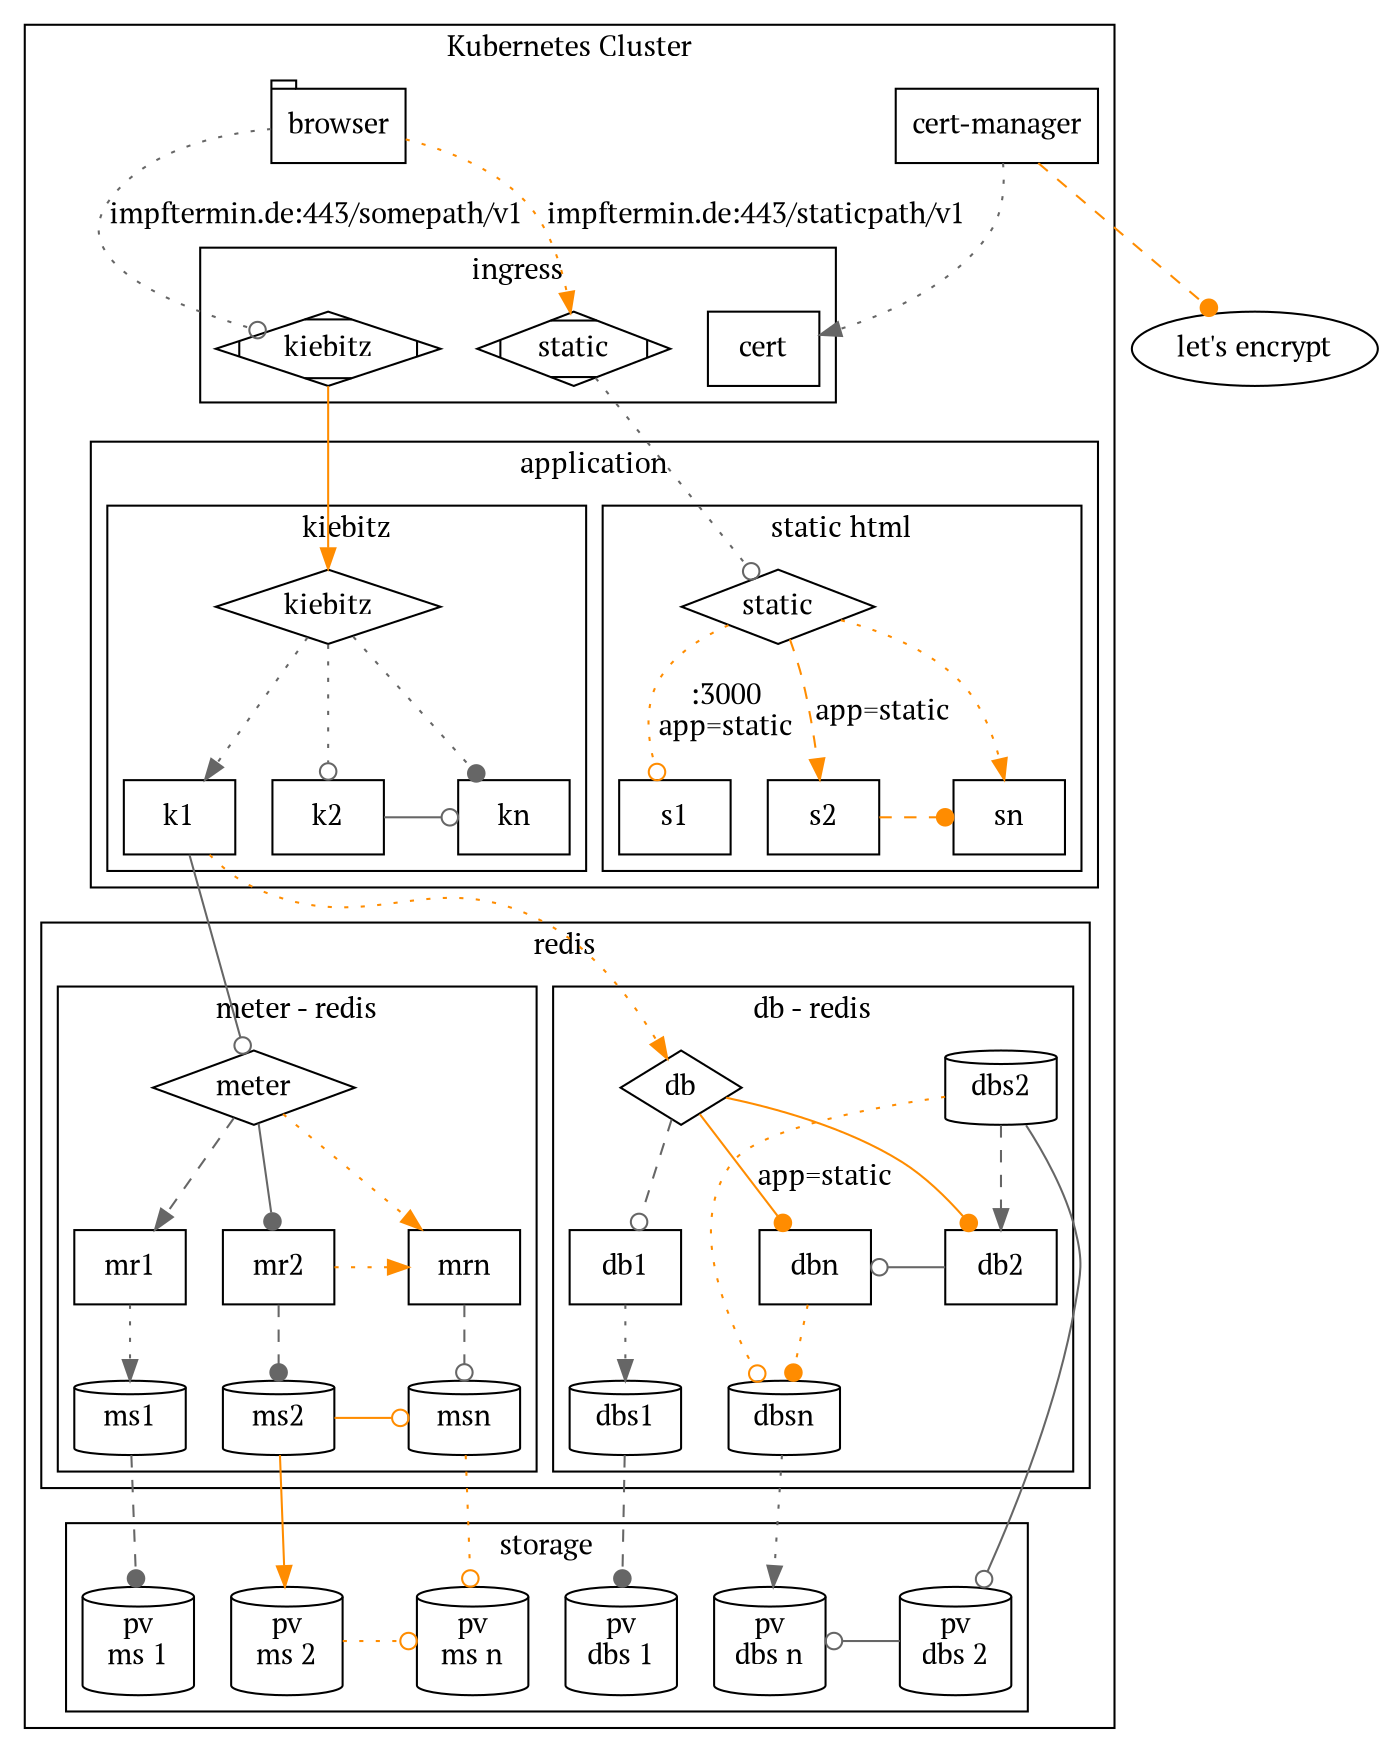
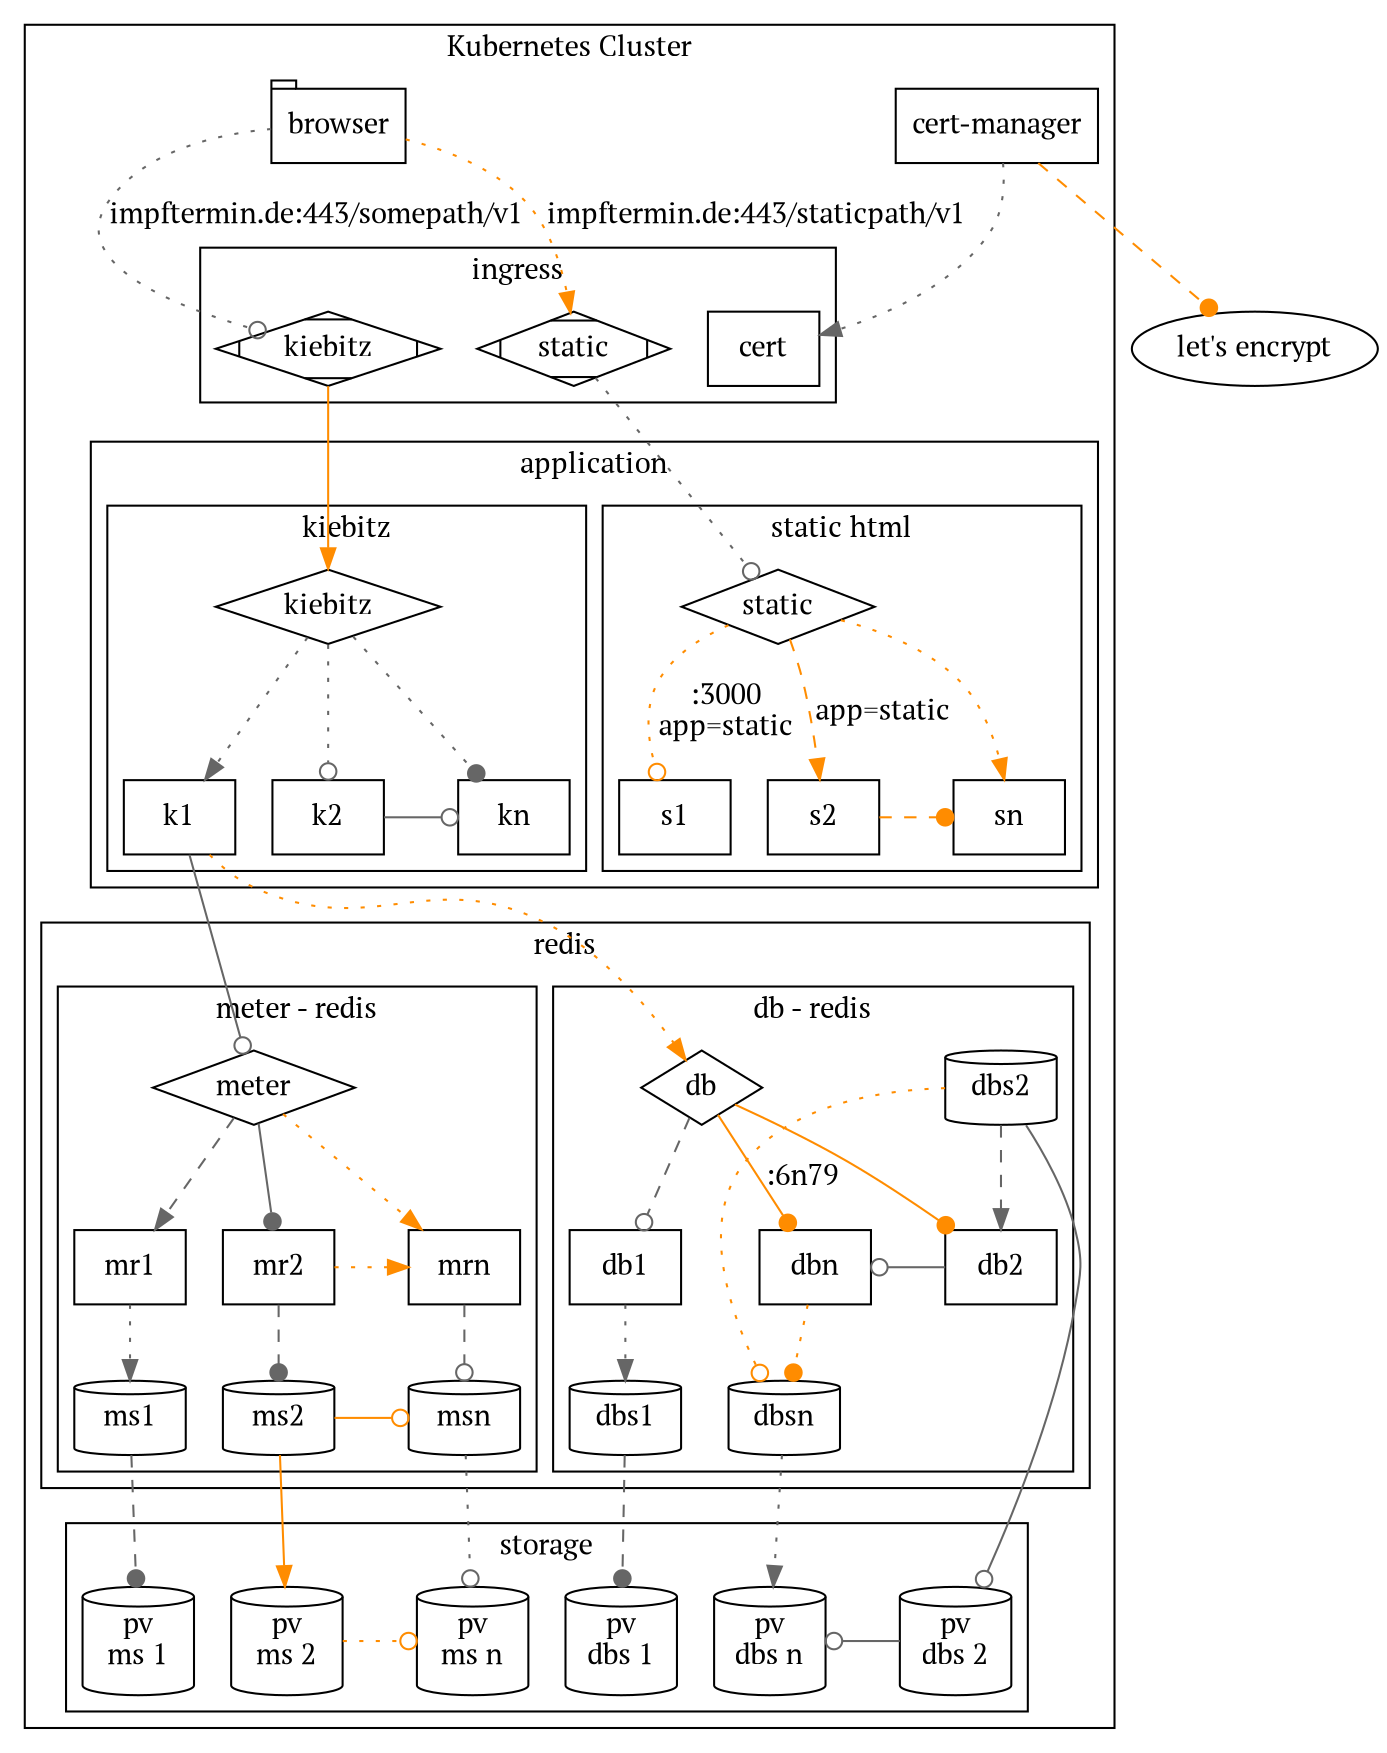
edge "db" -> "dbn": label "app=static" -> ":6n79"
edge "msn" -> "pv ms n": color darkorange -> gray40
